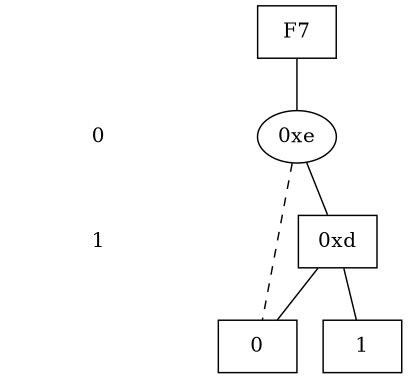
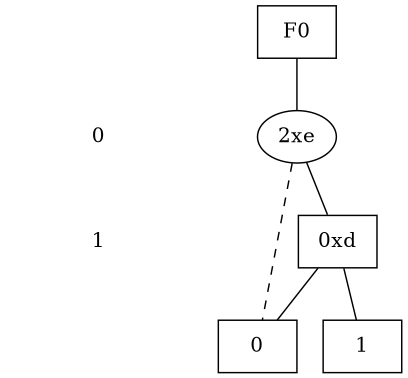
node "F7": label "F7" -> "F0"
node "0xe": label "0xe" -> "2xe"
